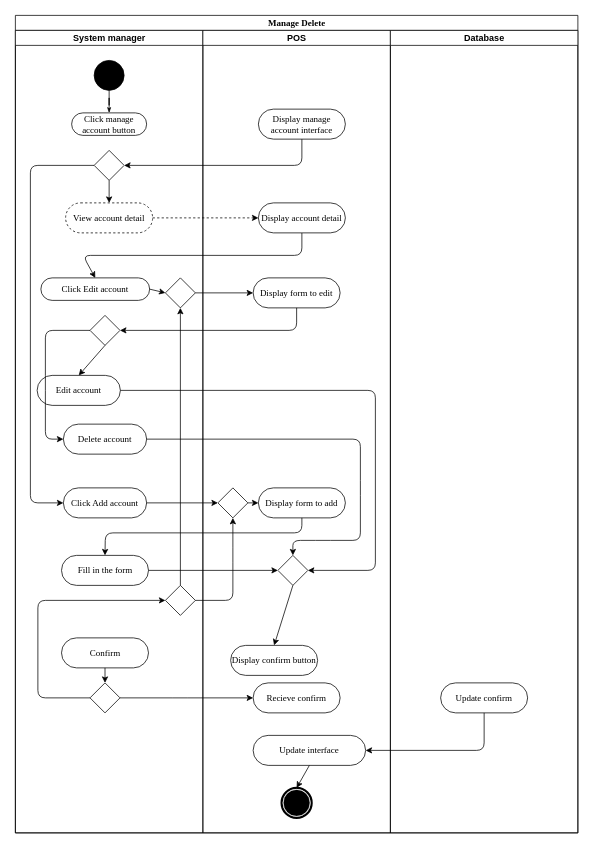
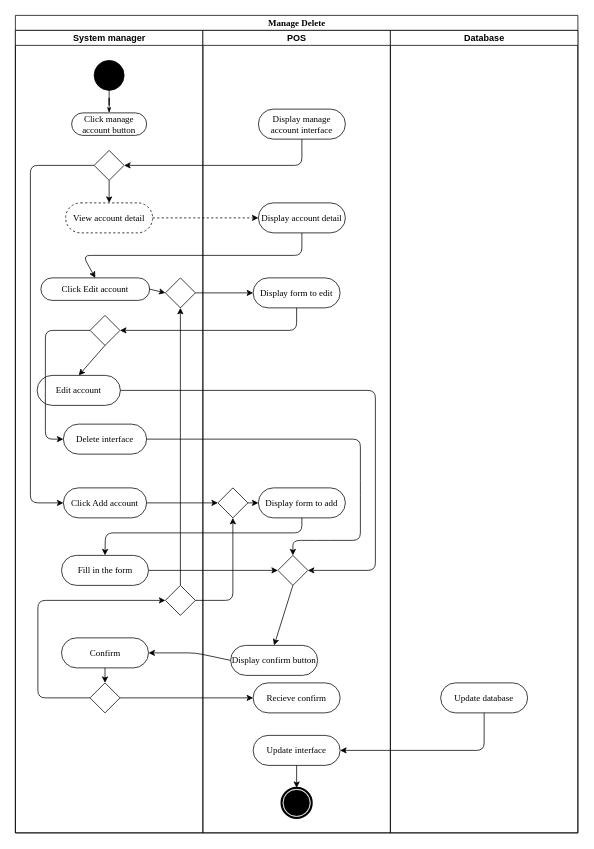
node "Delete account": label "Delete account" -> "Delete interface"
edge "Display confirm button" -> "Confirm": added
node "Update confirm": label "Update confirm" -> "Update database"
node "Update interface": size 113x30 -> 87x30
